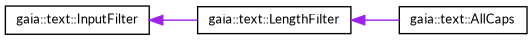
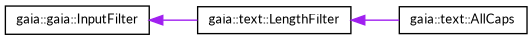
node "gaia::text::InputFilter": label "gaia::text::InputFilter" -> "gaia::gaia::InputFilter"
